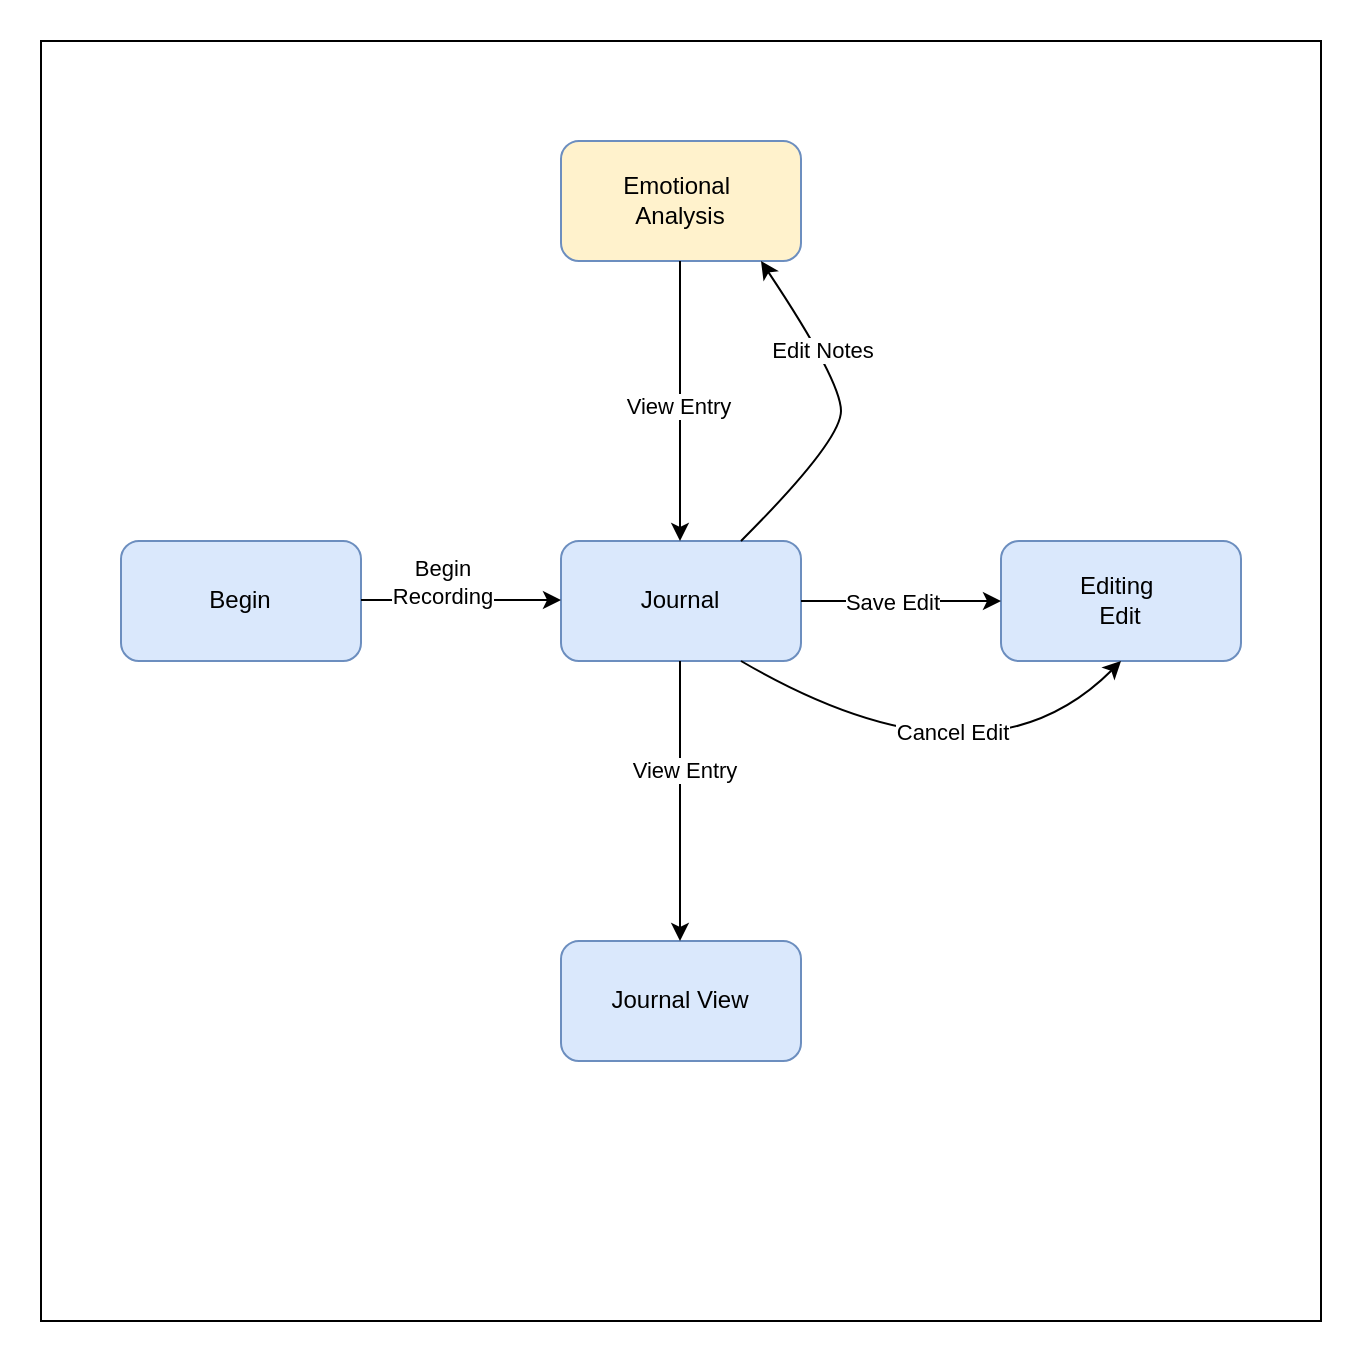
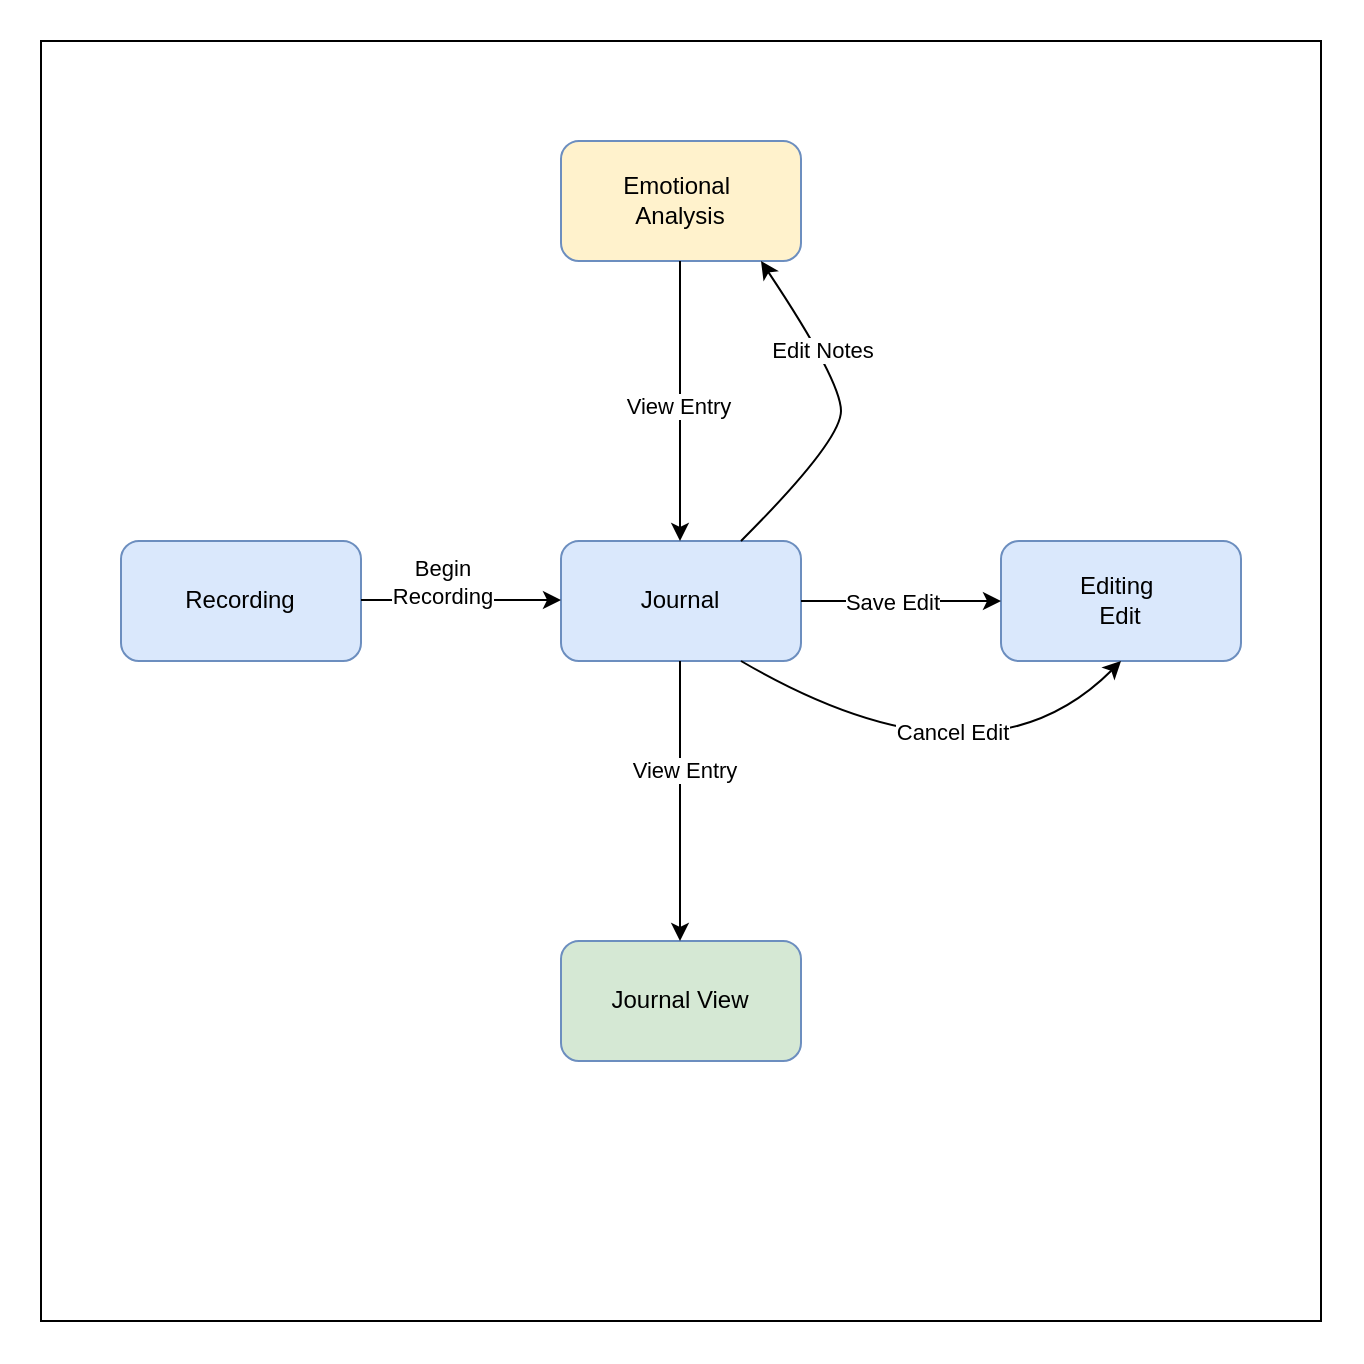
node "Begin": label "Begin" -> "Recording"
node "Journal View": fillcolor #dae8fc -> #d5e8d4
